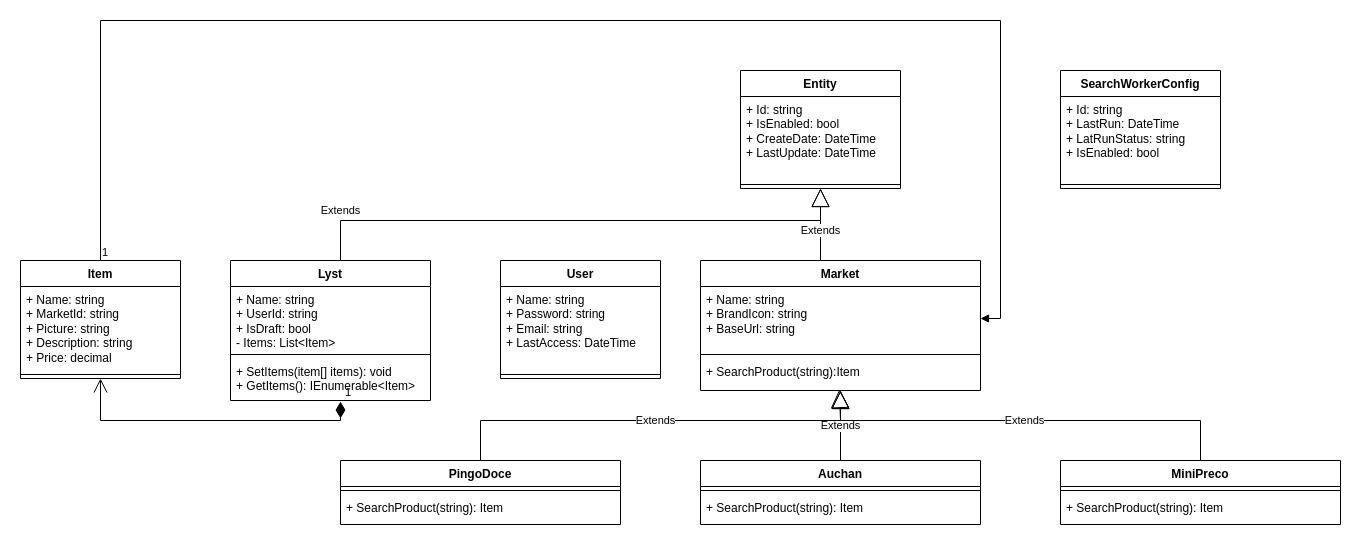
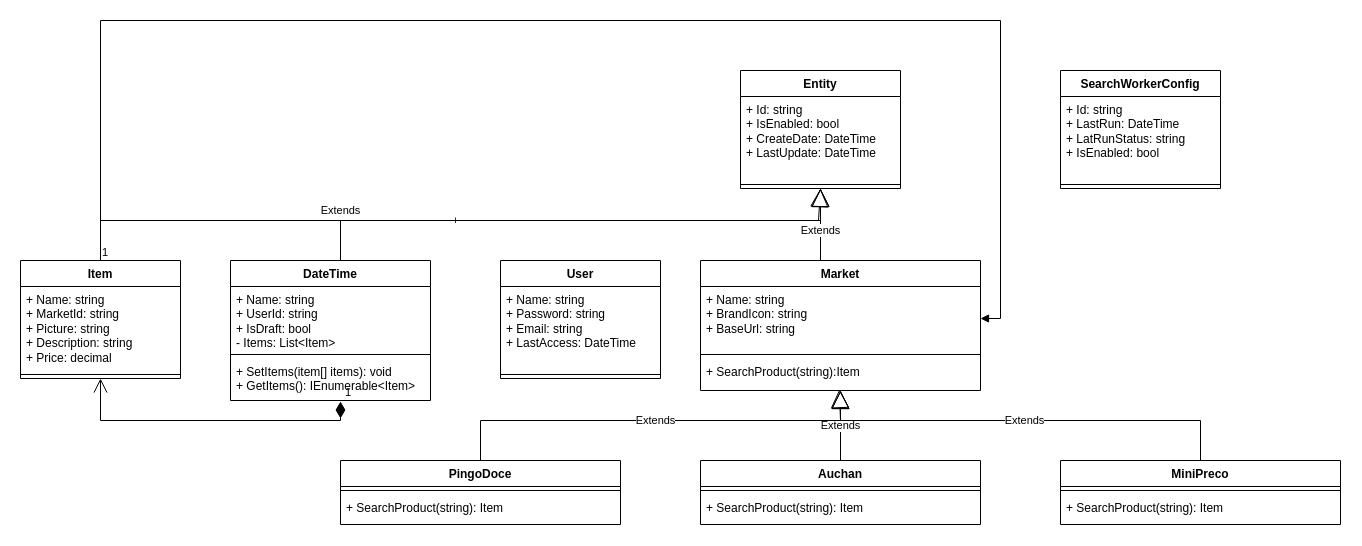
edge "Item" -> "Entity": added, label "+"
node "Lyst": label "Lyst" -> "DateTime"
